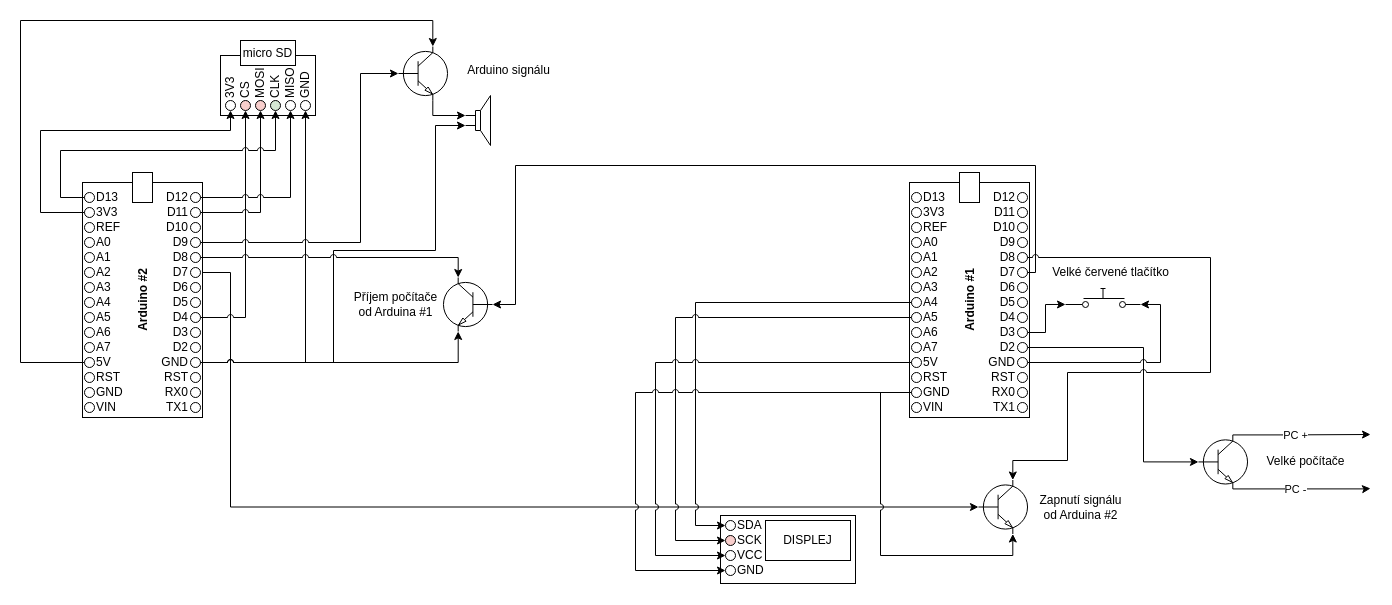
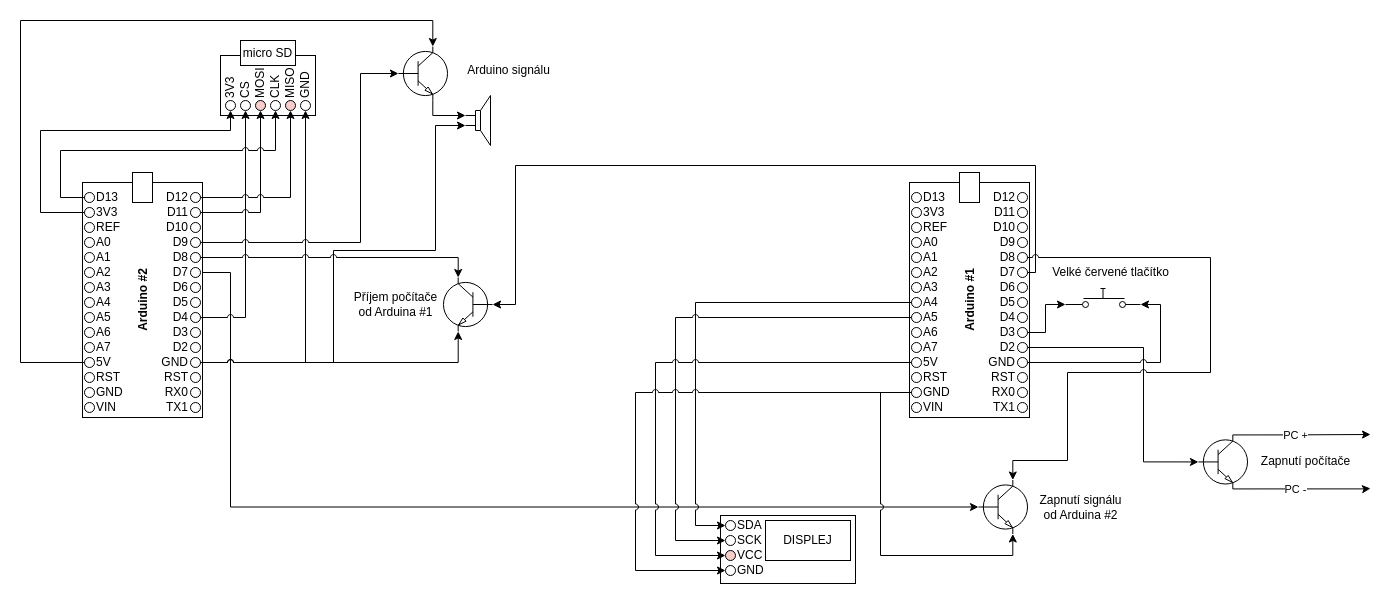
node "CS": fillcolor #f8cecc -> #ffffff
node "CLK": fillcolor #d5e8d4 -> #ffffff
node "MISO": fillcolor #ffffff -> #f8cecc
node "Velké počítače": label "Velké počítače" -> "Zapnutí počítače"
node "SCK": fillcolor #f8cecc -> #ffffff
node "VCC": fillcolor #ffffff -> #f8cecc
